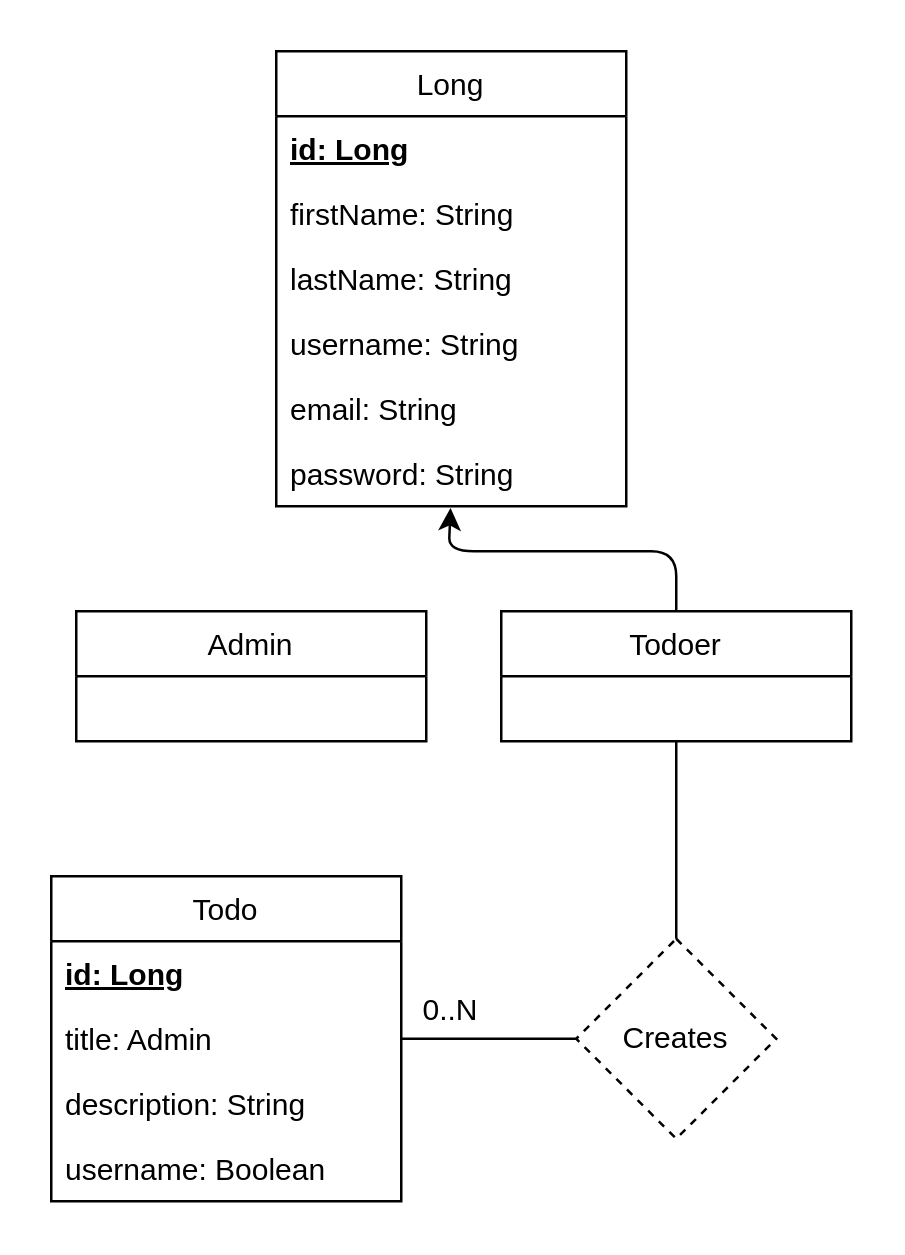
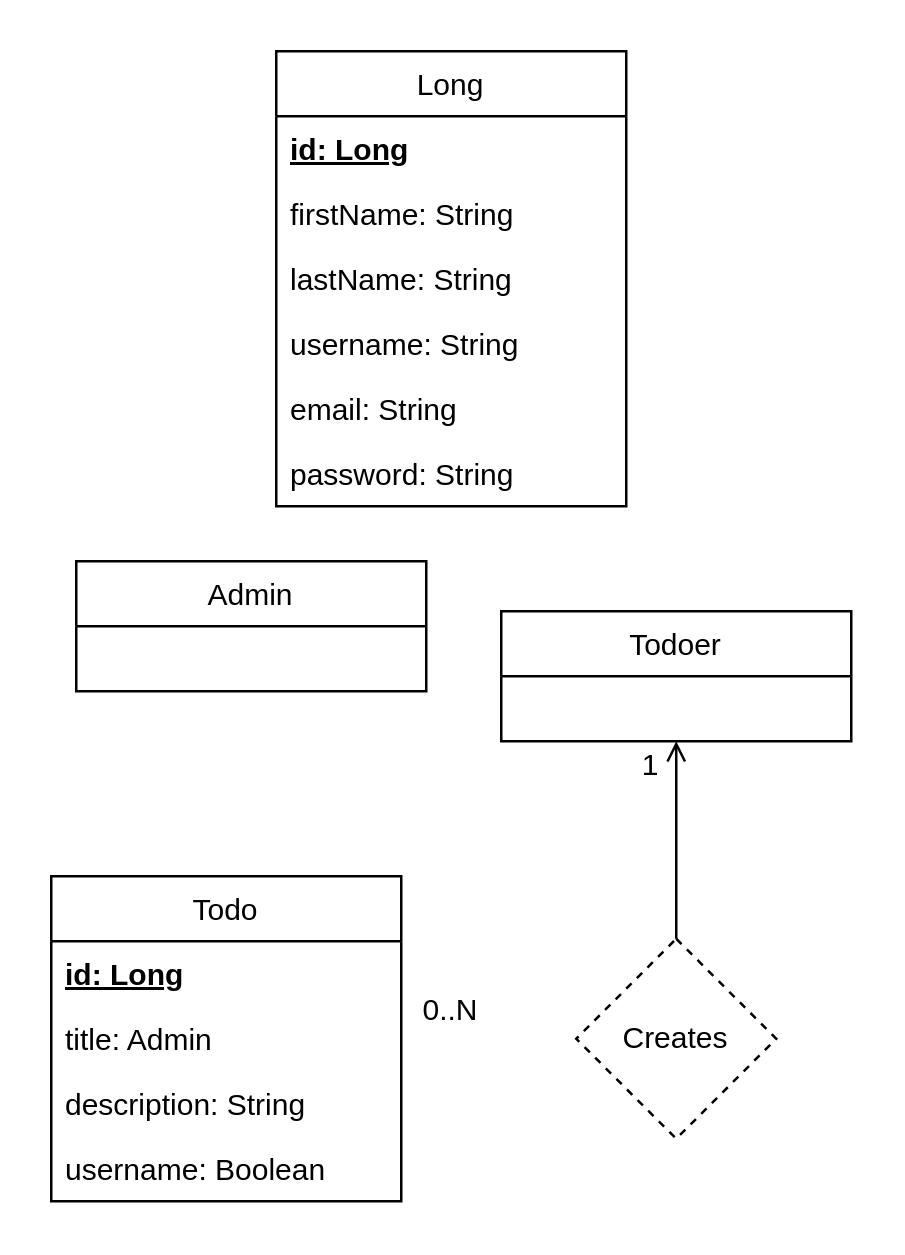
edge "Todoer" -> "password: String": removed
node "Admin": moved (251, 676) -> (251, 626)
edge "Todoer" -- "Creates": arrowhead none -> open
node "1": added
edge "title: Admin" -- "Creates": removed
